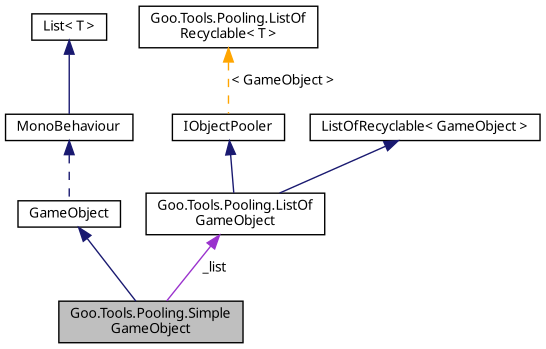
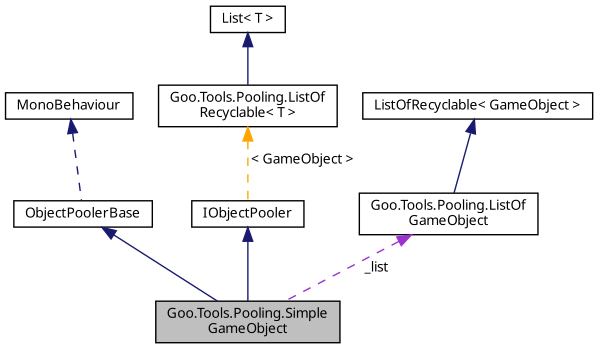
edge "MonoBehaviour" -> "List< T >": now "Goo.Tools.Pooling.ListOf Recyclable< T >" -> "List< T >"
edge "Goo.Tools.Pooling.ListOf GameObject" -> "IObjectPooler": now "Goo.Tools.Pooling.Simple GameObject" -> "IObjectPooler"
node "GameObject": label "GameObject" -> "ObjectPoolerBase"
edge "Goo.Tools.Pooling.Simple GameObject" -> "Goo.Tools.Pooling.ListOf GameObject": style solid -> dashed
